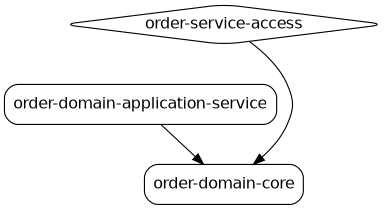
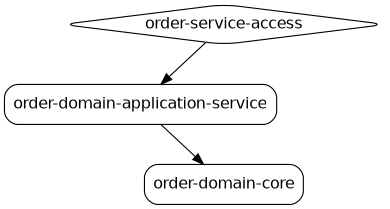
edge "order-service-access" -> "order-domain-core": now "order-service-access" -> "order-domain-application-service"
